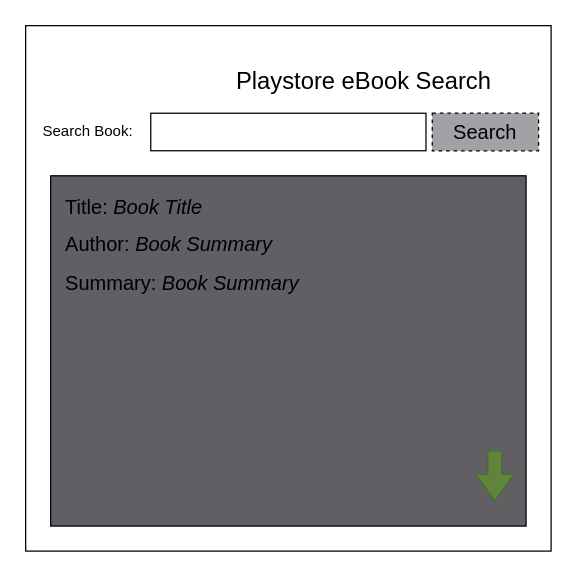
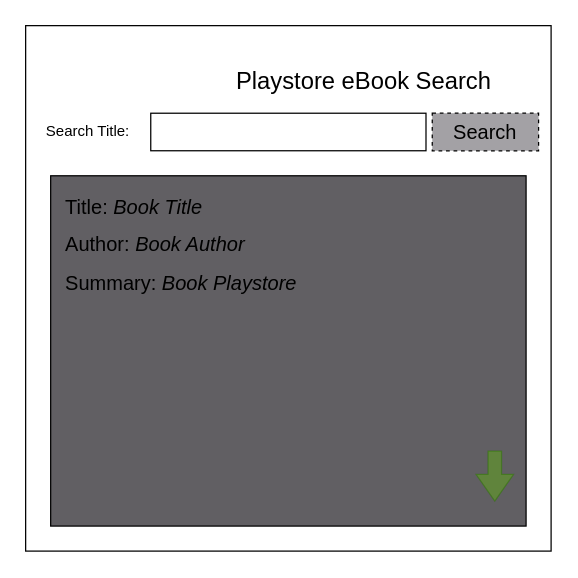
node "Search Book:": label "Search Book:" -> "Search Title:"
node "Author: Book Summary": label "Author: Book Summary" -> "Author: Book Author"
node "Summary: Book Summary": label "Summary: Book Summary" -> "Summary: Book Playstore"
